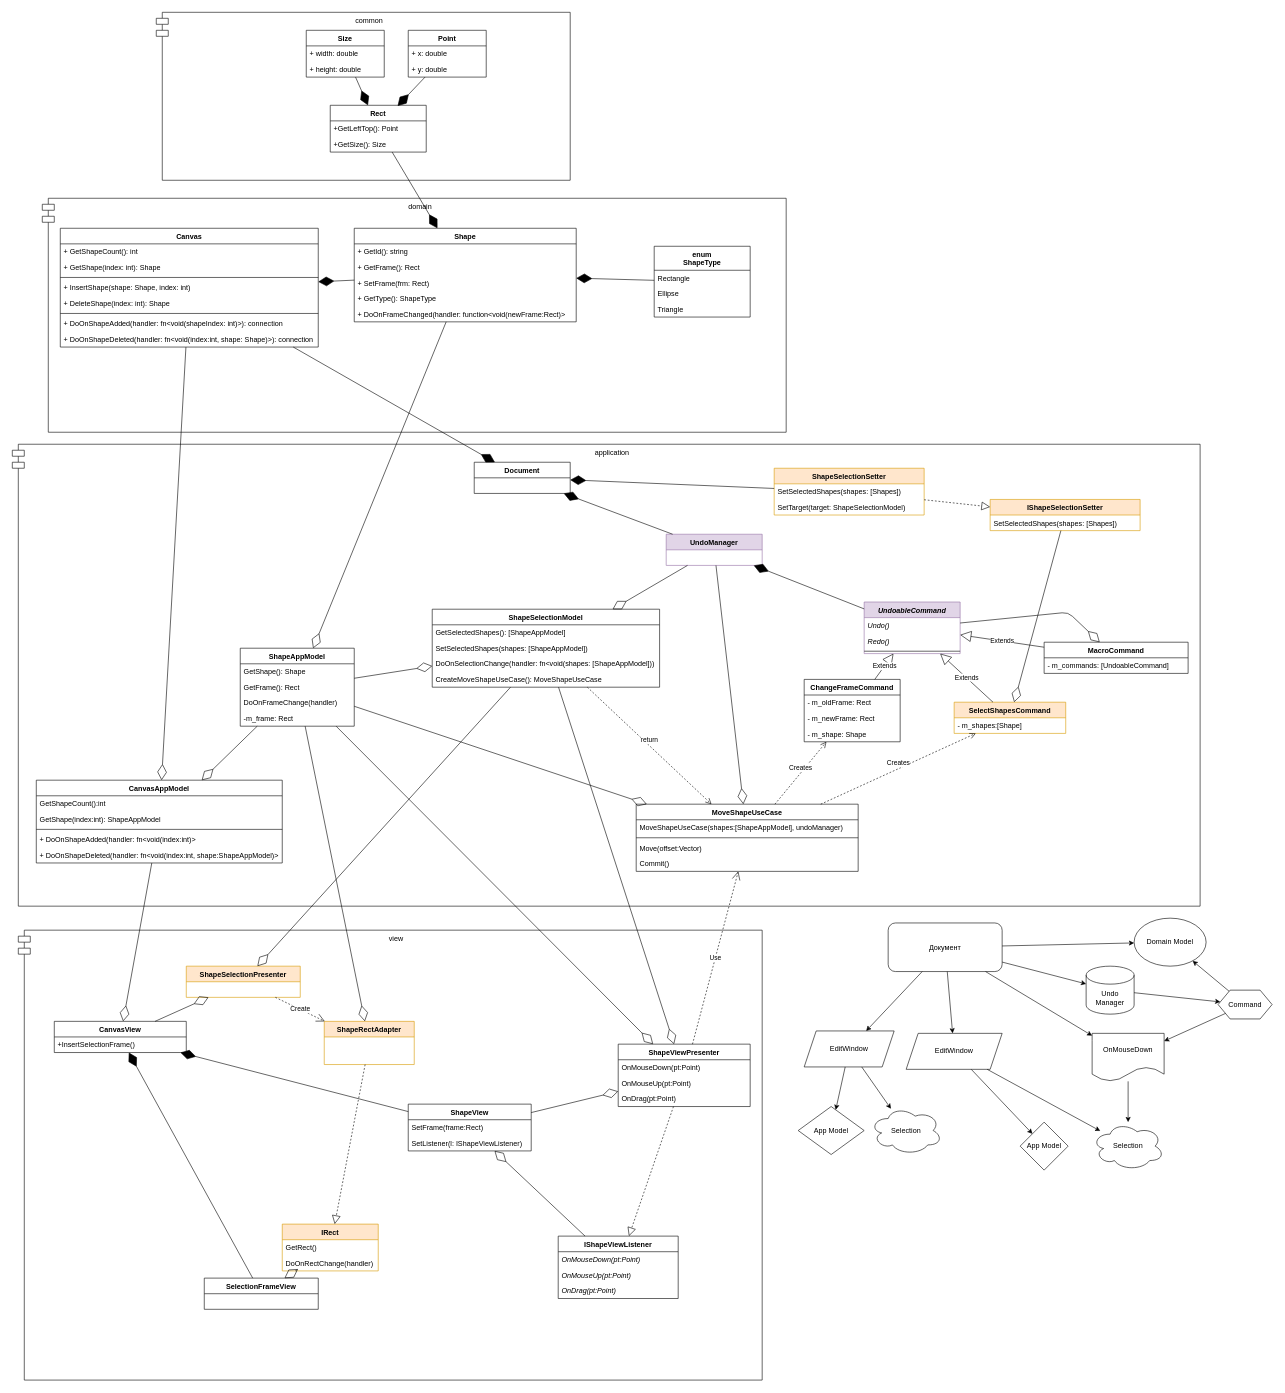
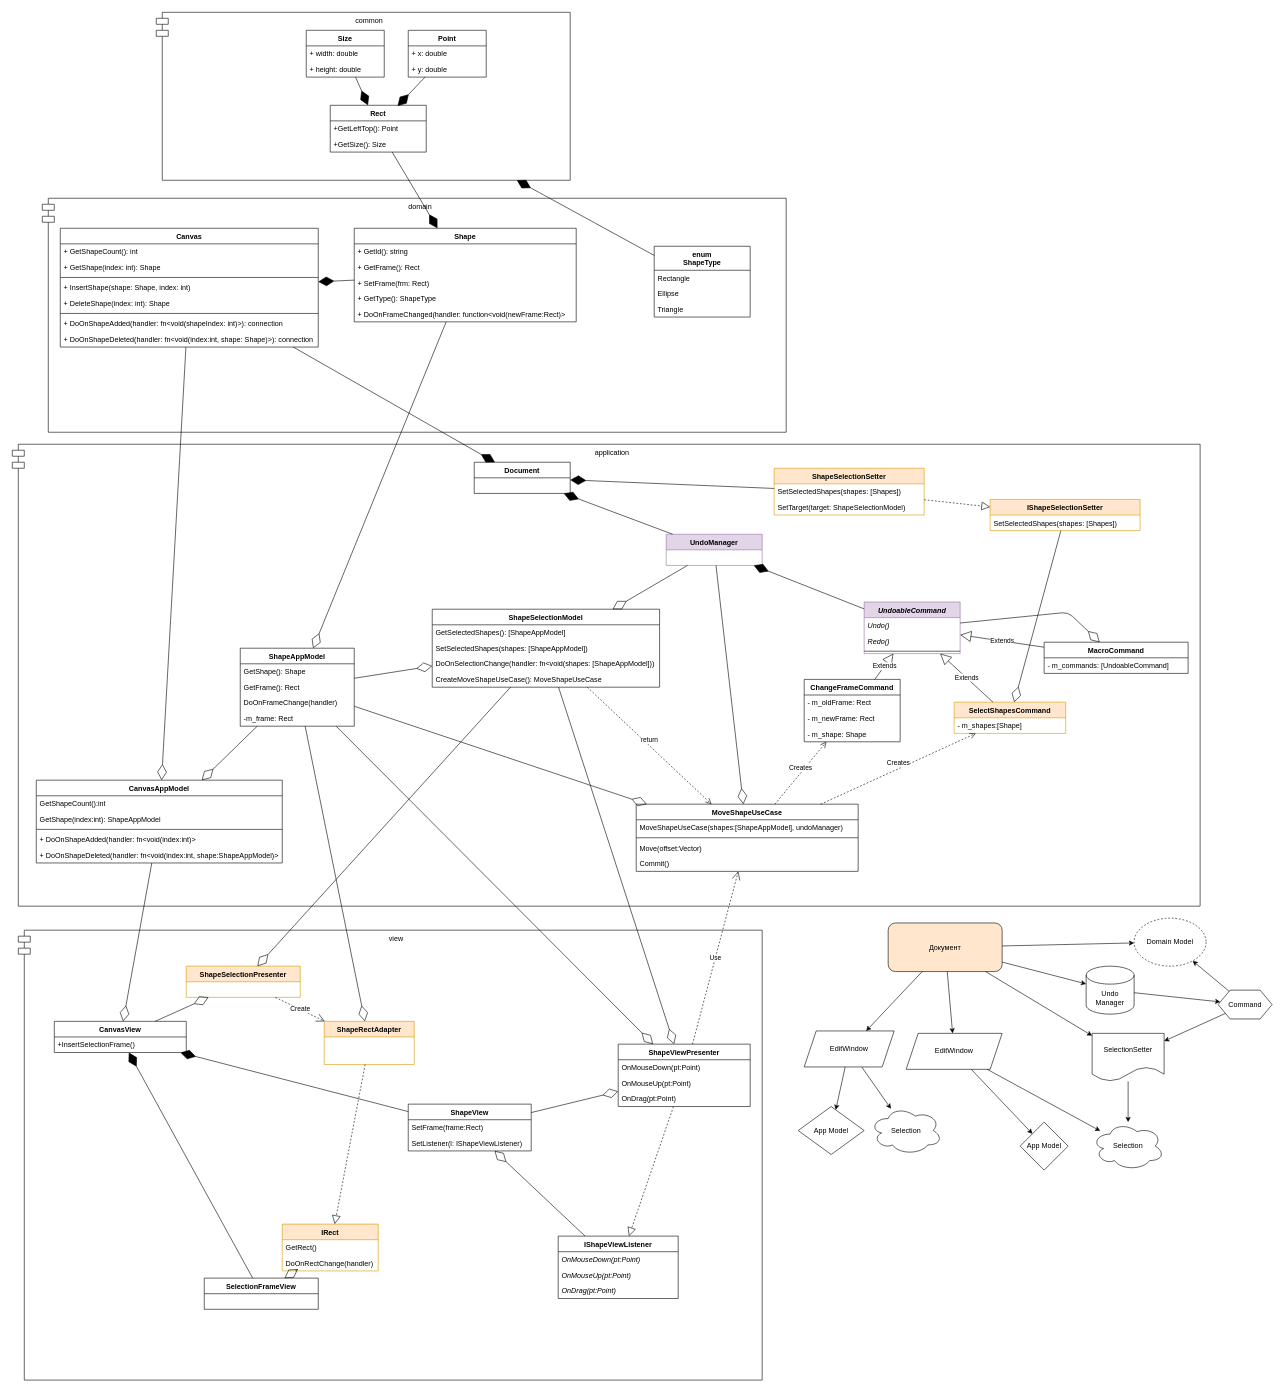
edge "enum ShapeType" -> "Shape": now "enum ShapeType" -> "common"
node "Domain Model": style solid -> dashed
node "Документ": fillcolor #ffffff -> #ffe6cc
node "OnMouseDown": label "OnMouseDown" -> "SelectionSetter"
